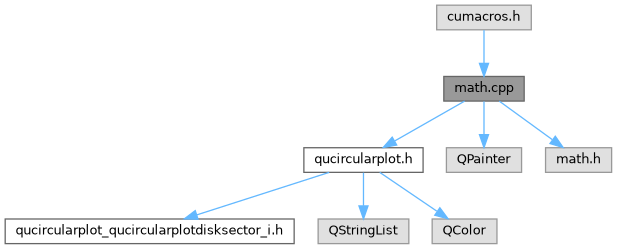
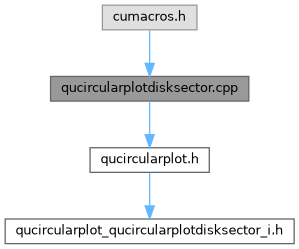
node "math.cpp": label "math.cpp" -> "qucircularplotdisksector.cpp"
node "QPainter": removed
node "math.h": removed
node "QStringList": removed
node "QColor": removed
